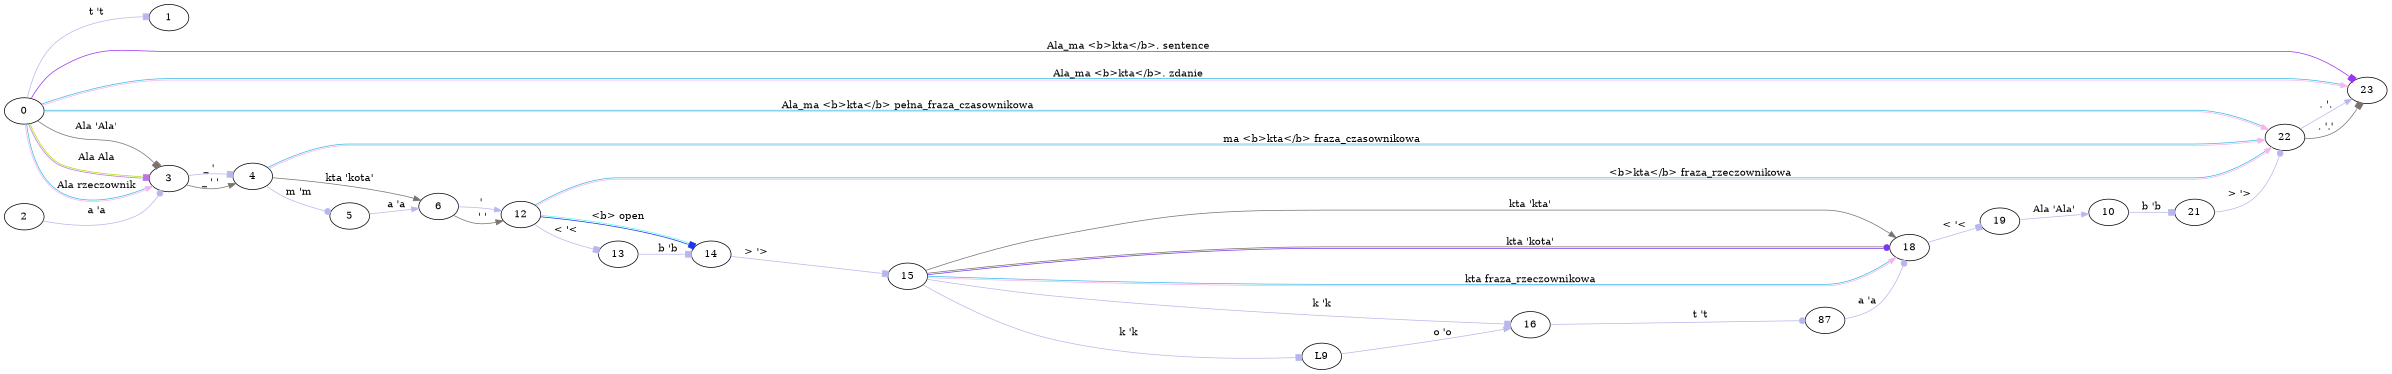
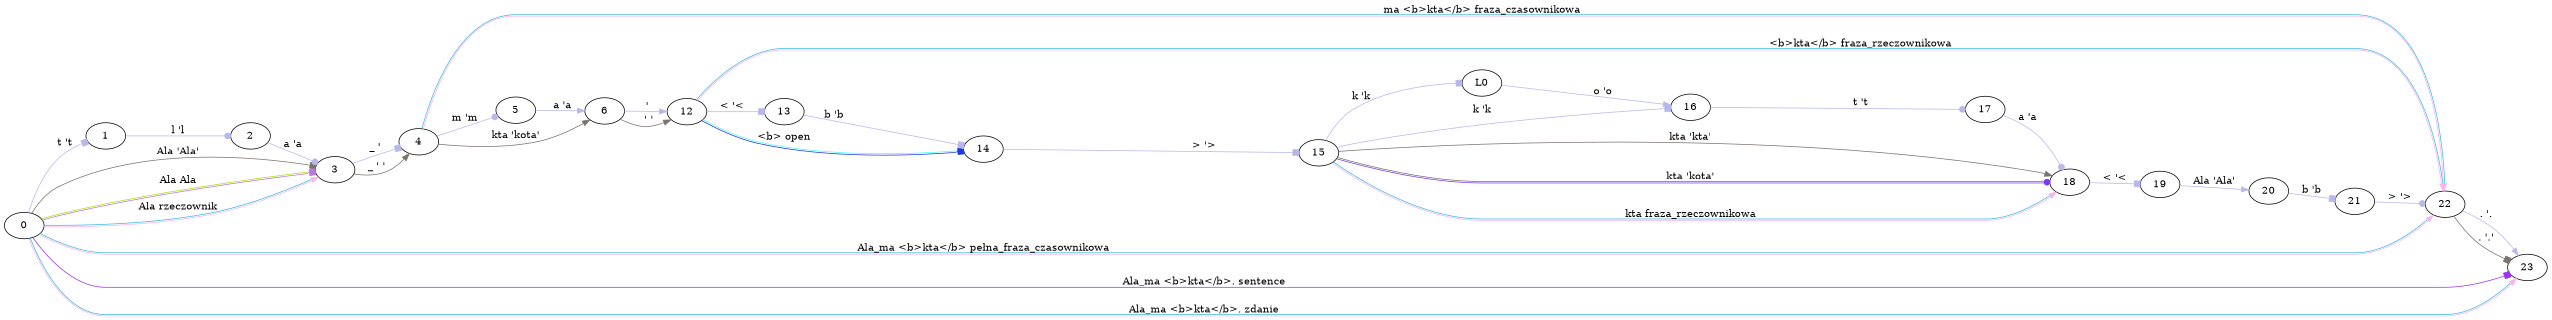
edge "1" -> "2": added, label "l 'l"
node "10": label "10" -> "20"
node "87": label "87" -> "17"
node "L9": label "L9" -> "L0"
